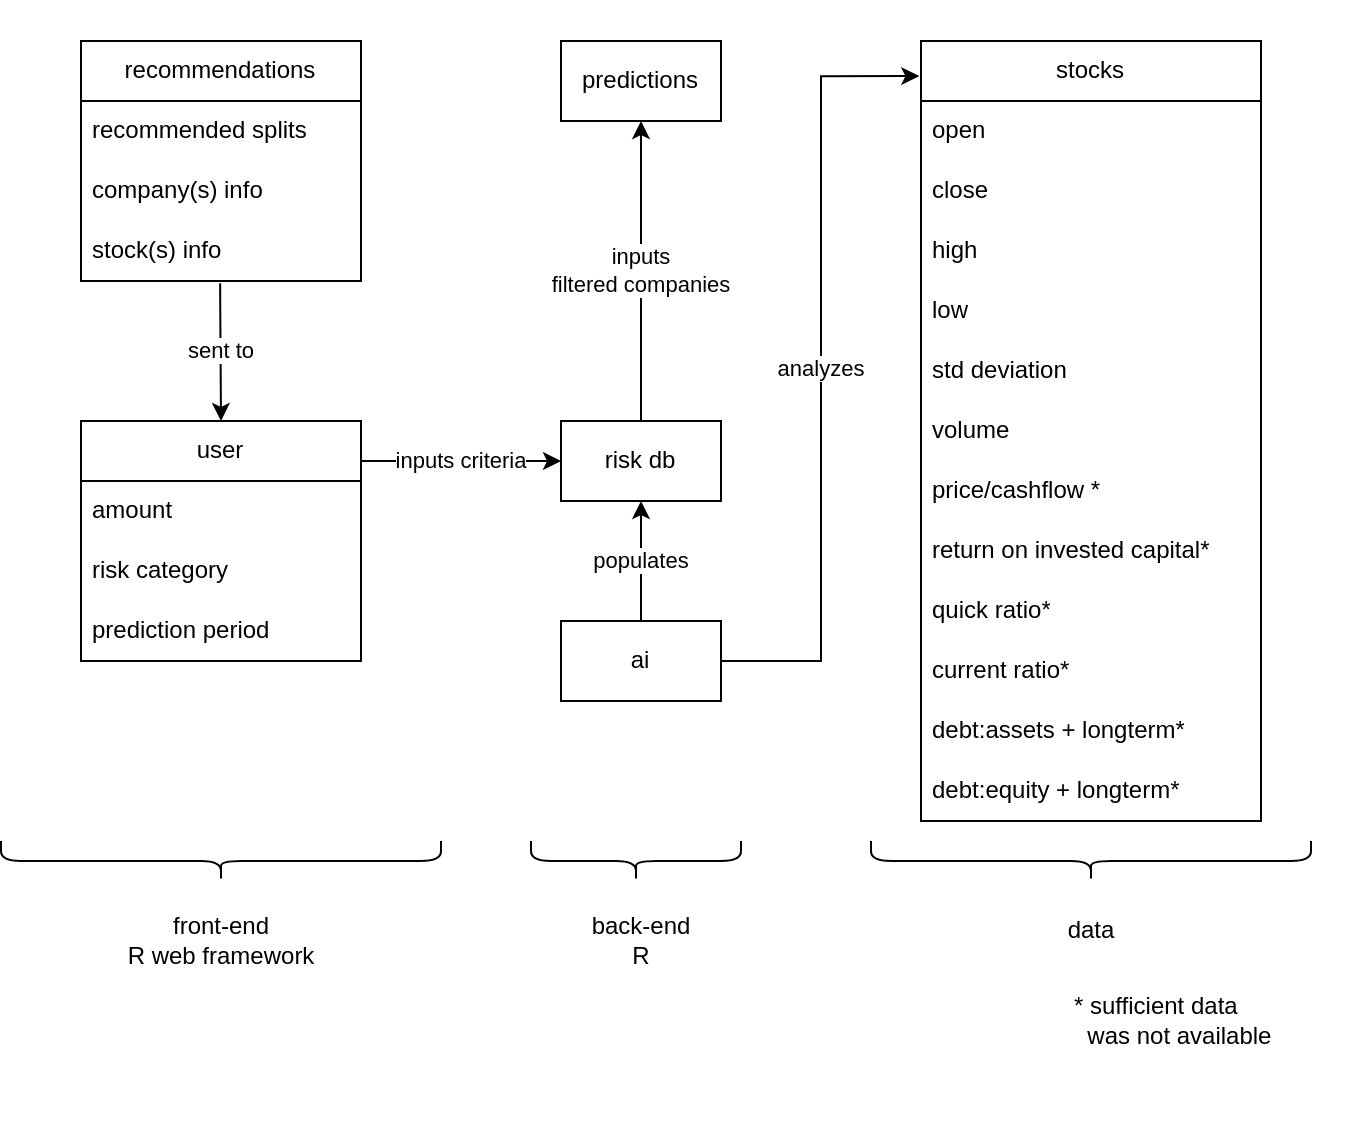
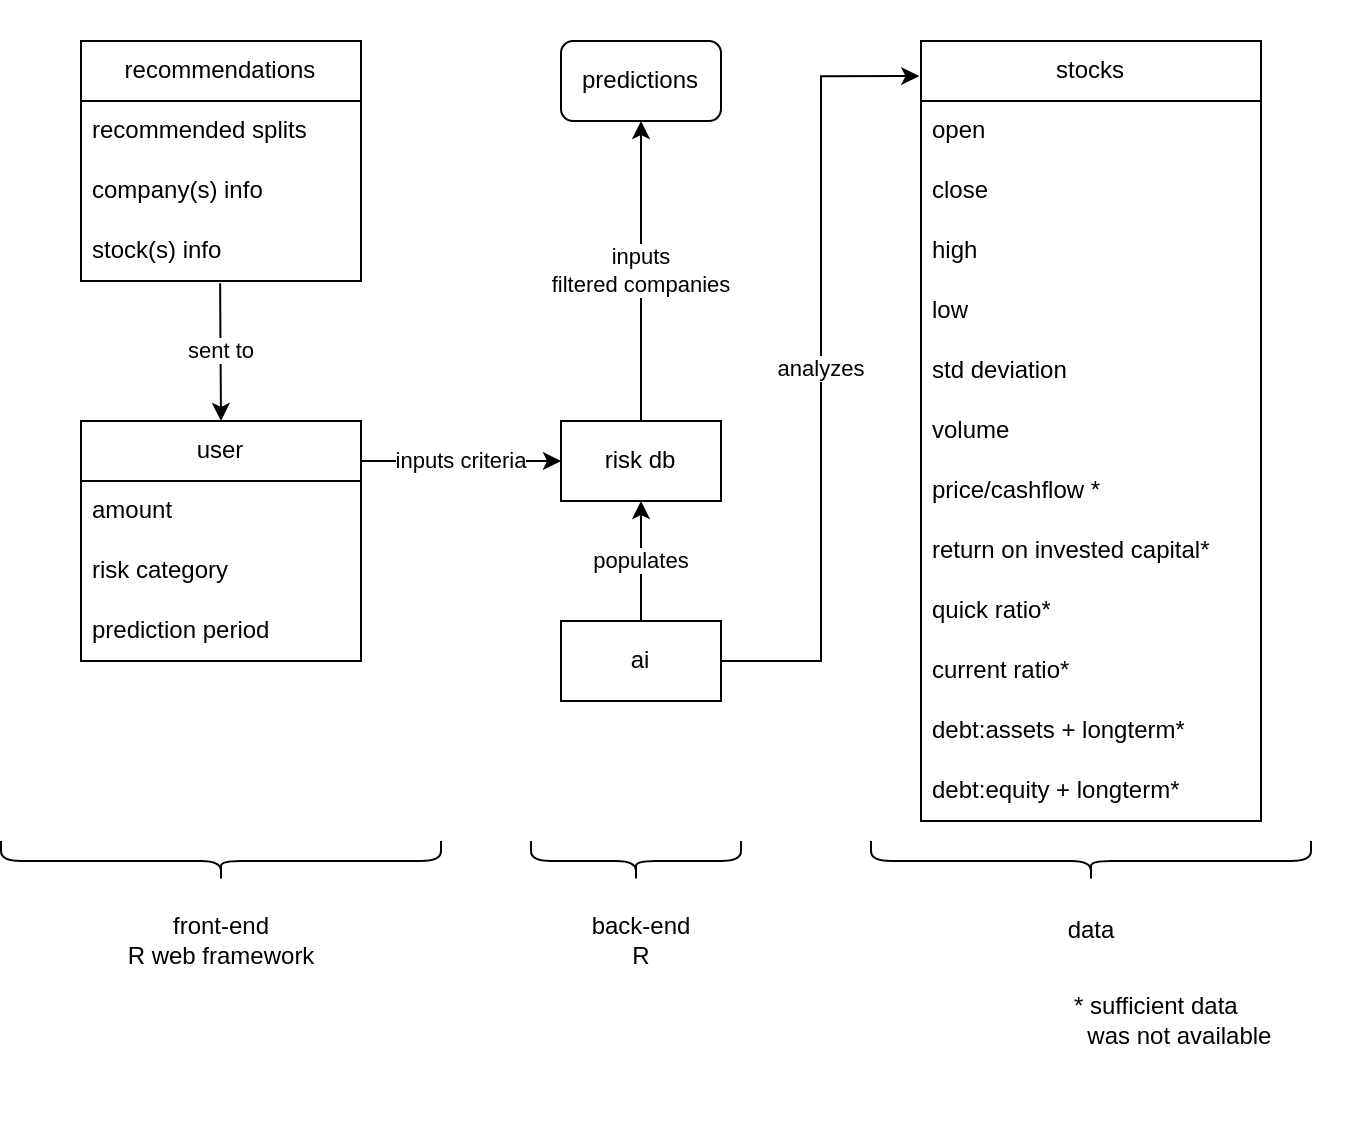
node "predictions": shape rectangle -> rounded rectangle
